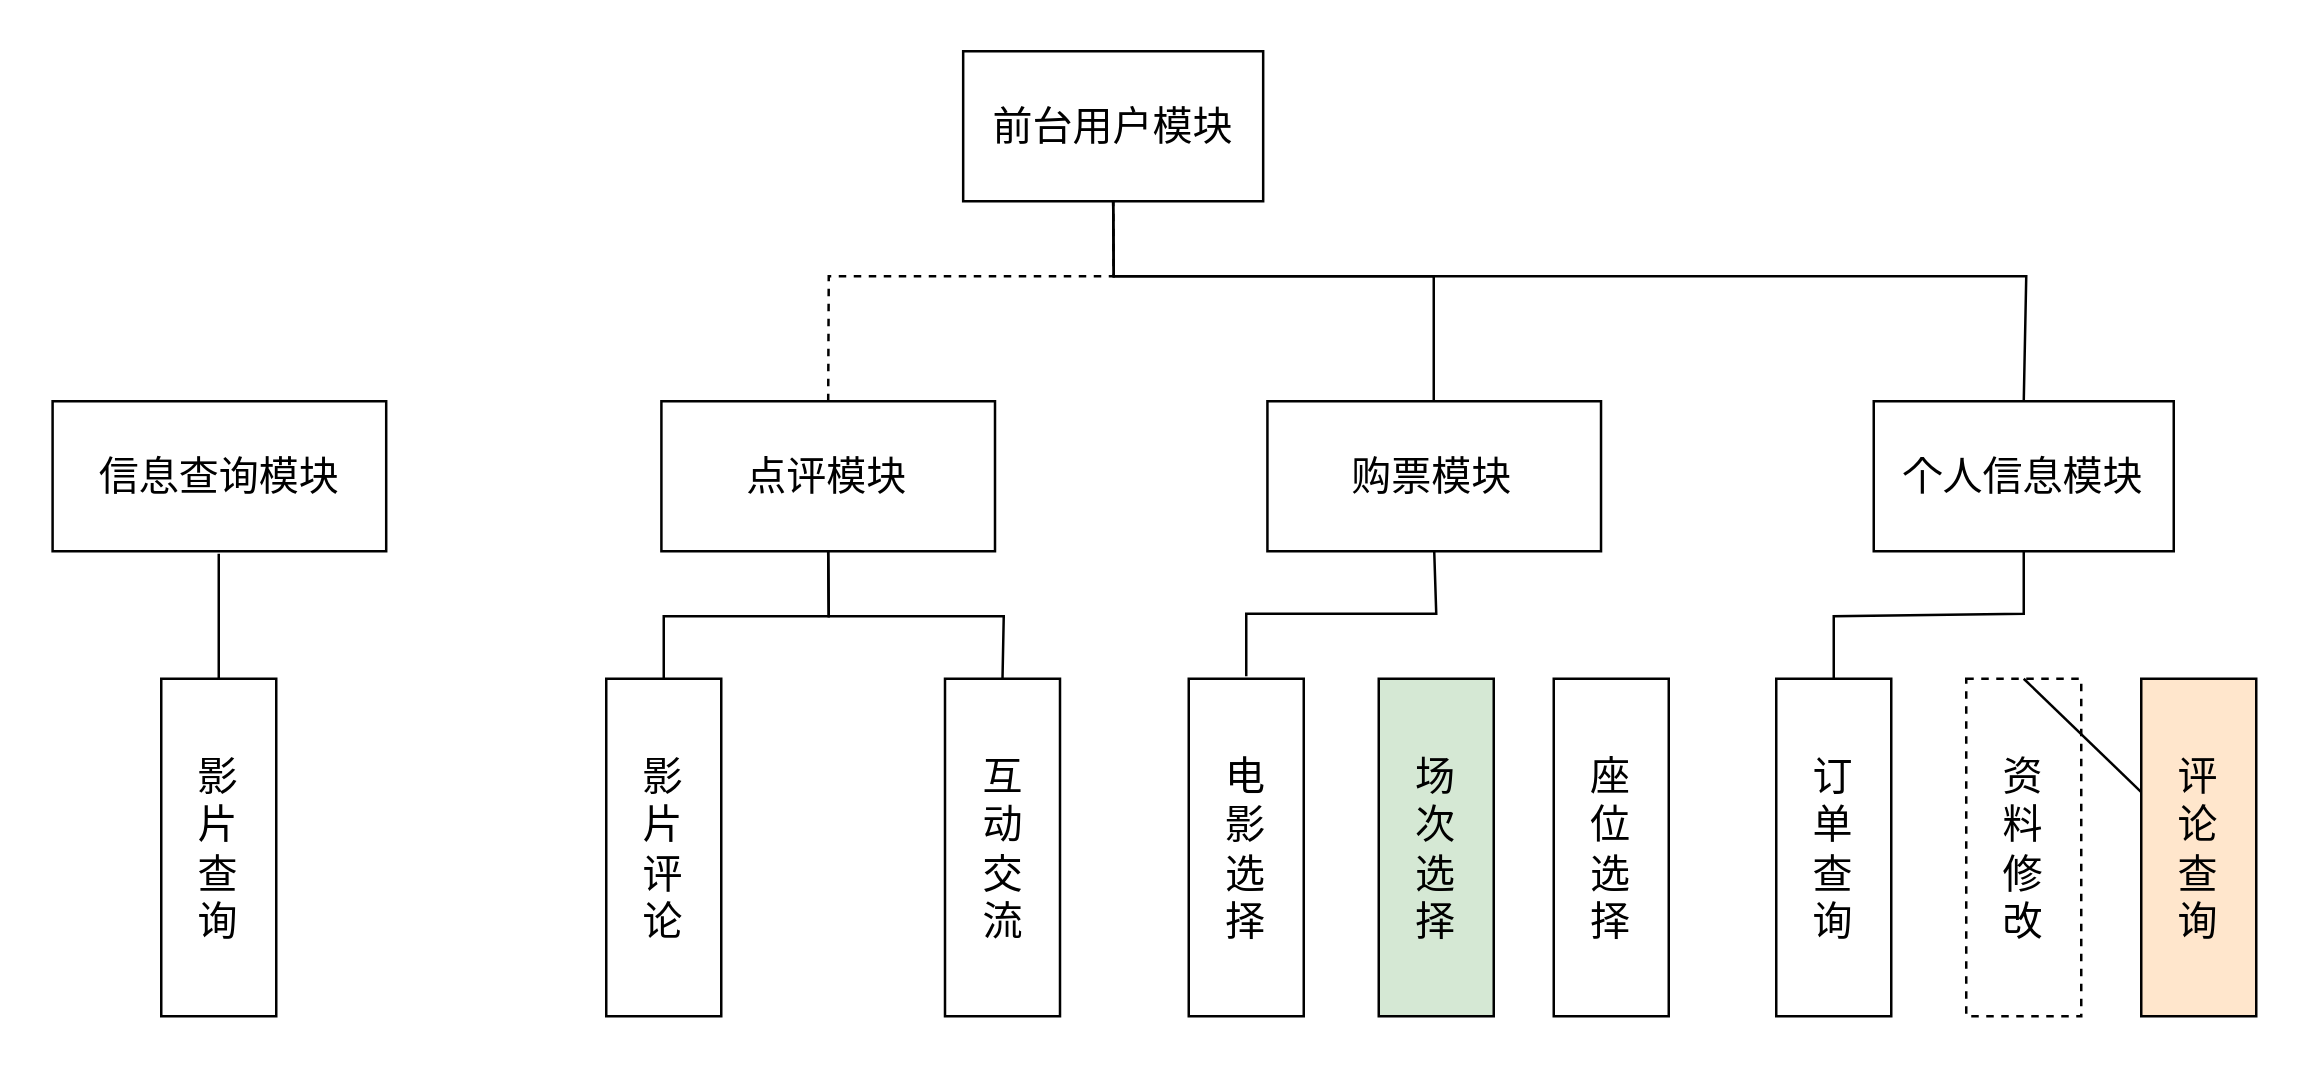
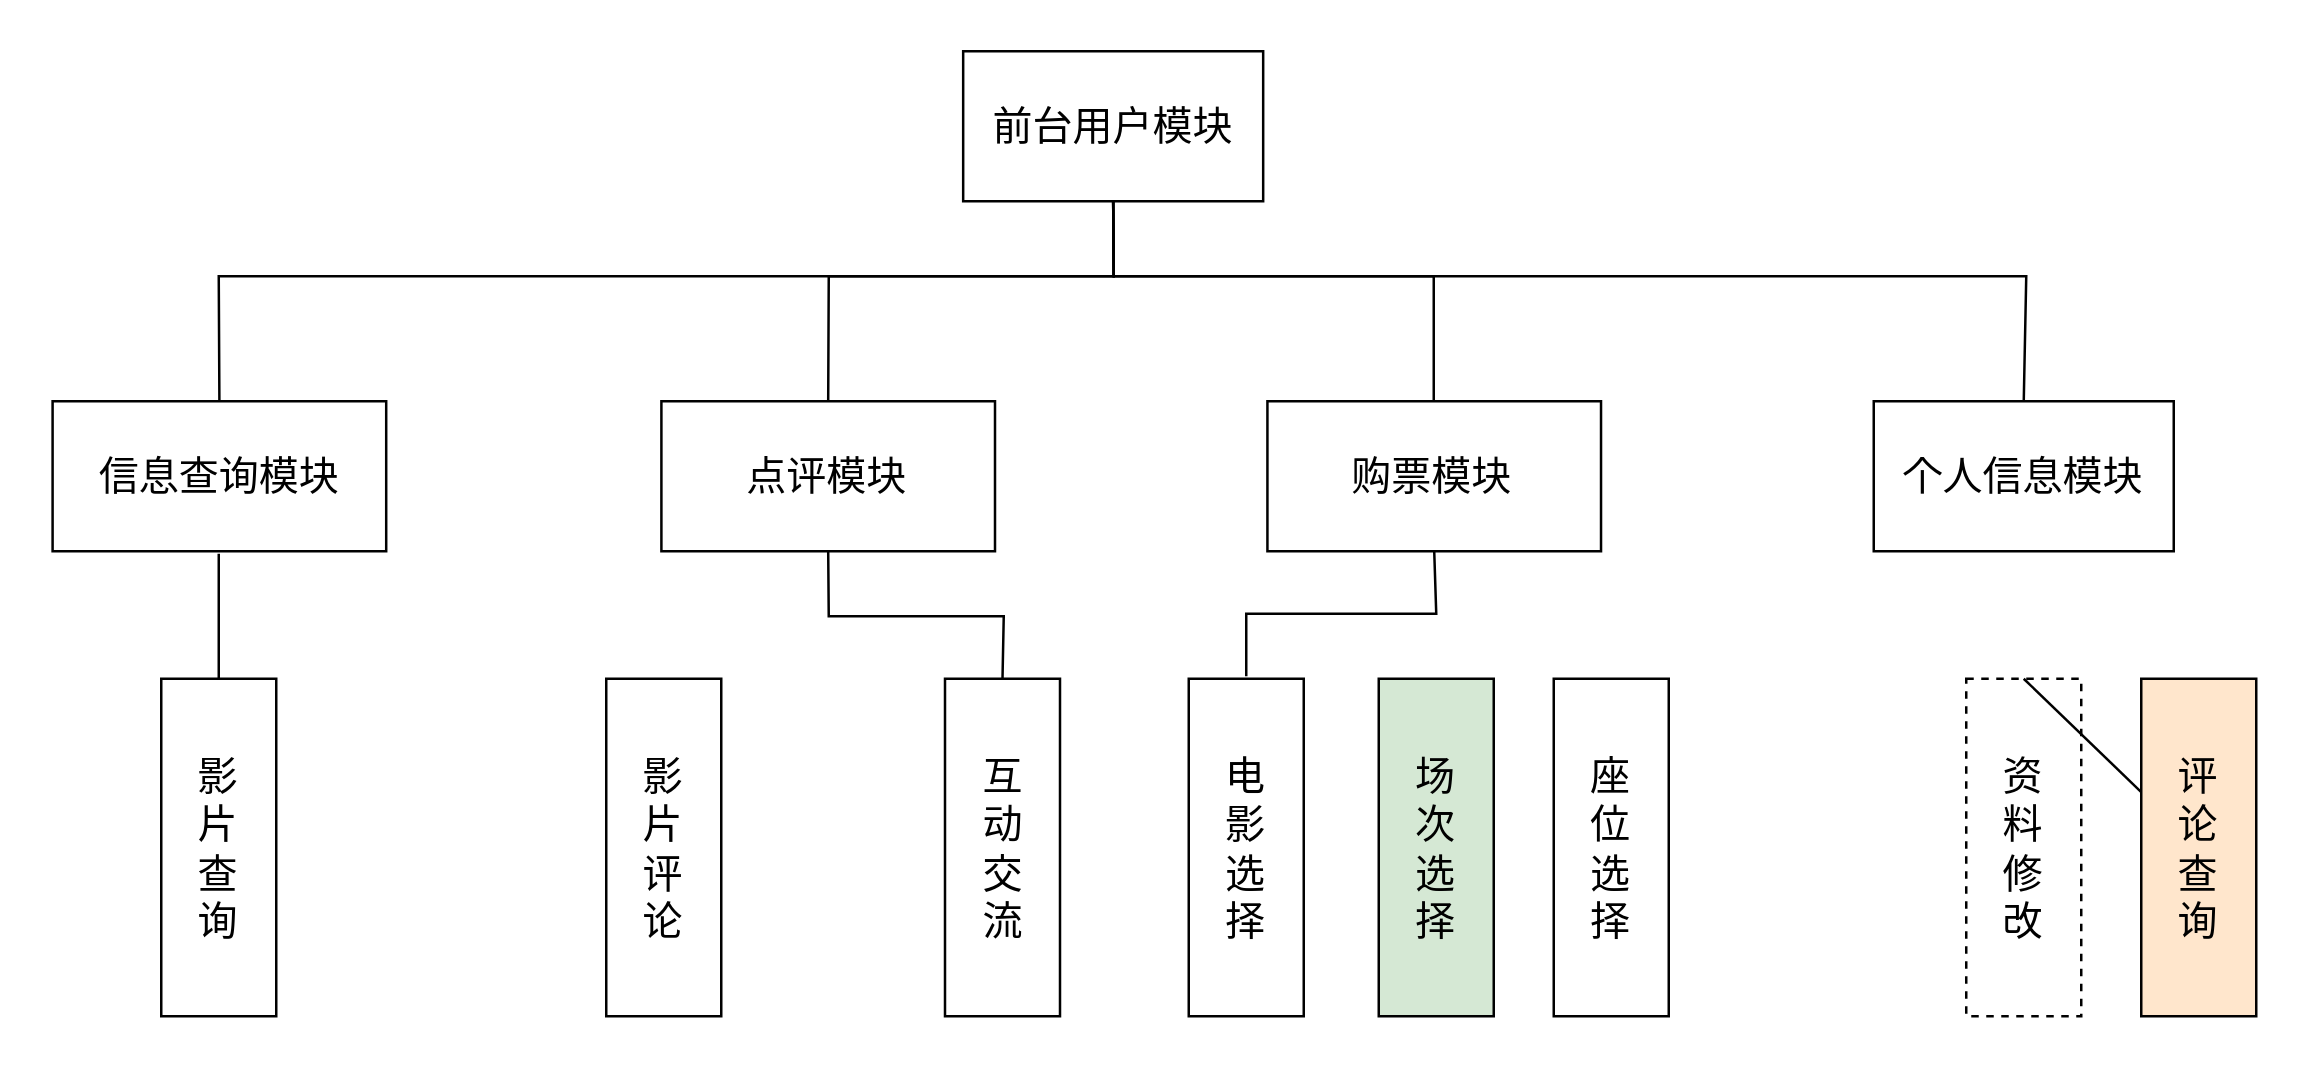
edge "前台用户模块" -- "信息查询模块": added
edge "前台用户模块" -- "点评模块": style dashed -> solid
edge "个人信息模块" -- "订 单 查 询": removed
edge "点评模块" -- "影 片 评 论": removed
node "订 单 查 询": removed
